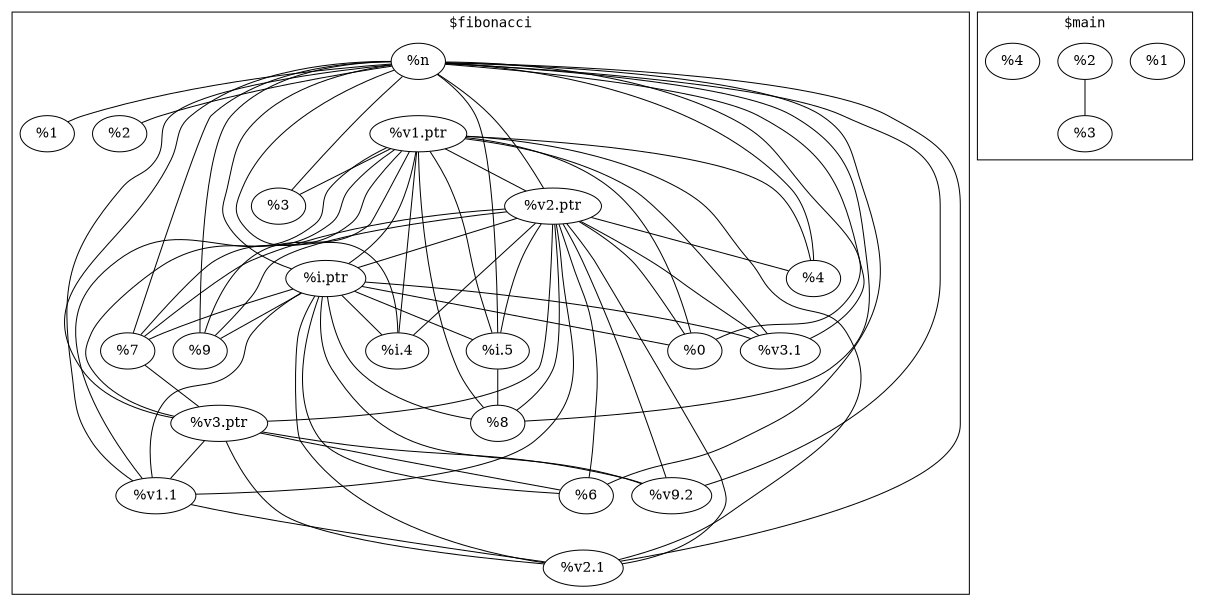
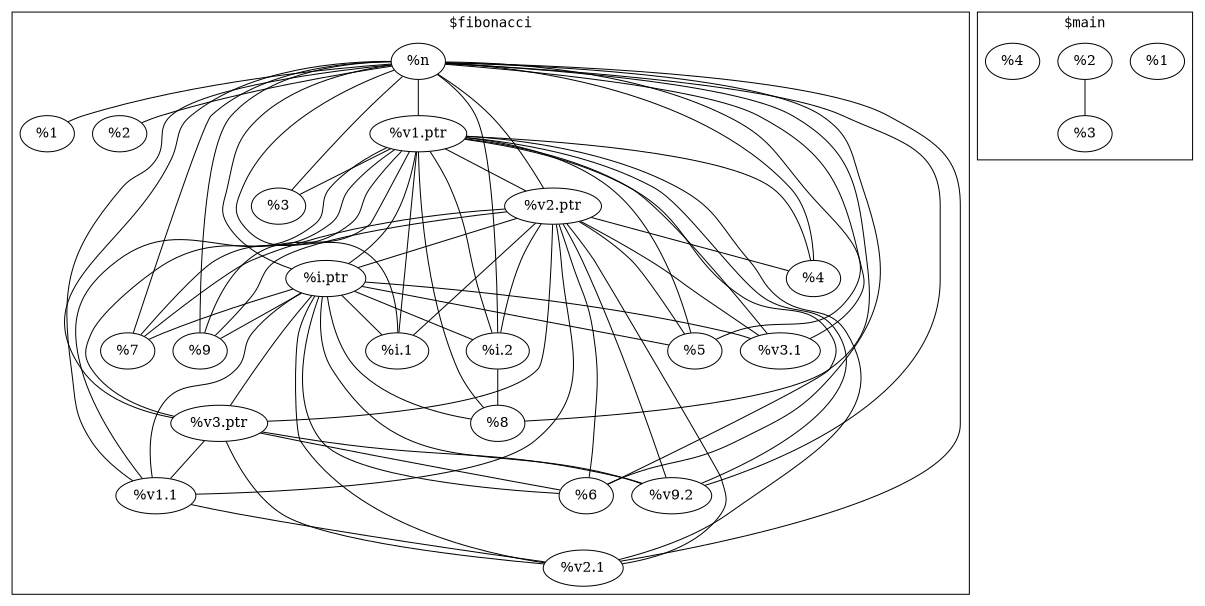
edge "%n" -- "%v1.ptr": added
edge "%v1.ptr" -- "%v9.2": added
edge "%v1.ptr" -- "%6": added
edge "%v2.ptr" -- "%8": removed
node "%i.4": label "%i.4" -> "%i.1"
node "%i.5": label "%i.5" -> "%i.2"
node "%0": label "%0" -> "%5"
edge "%7" -- "%v3.ptr": now "%i.ptr" -- "%v3.ptr"
